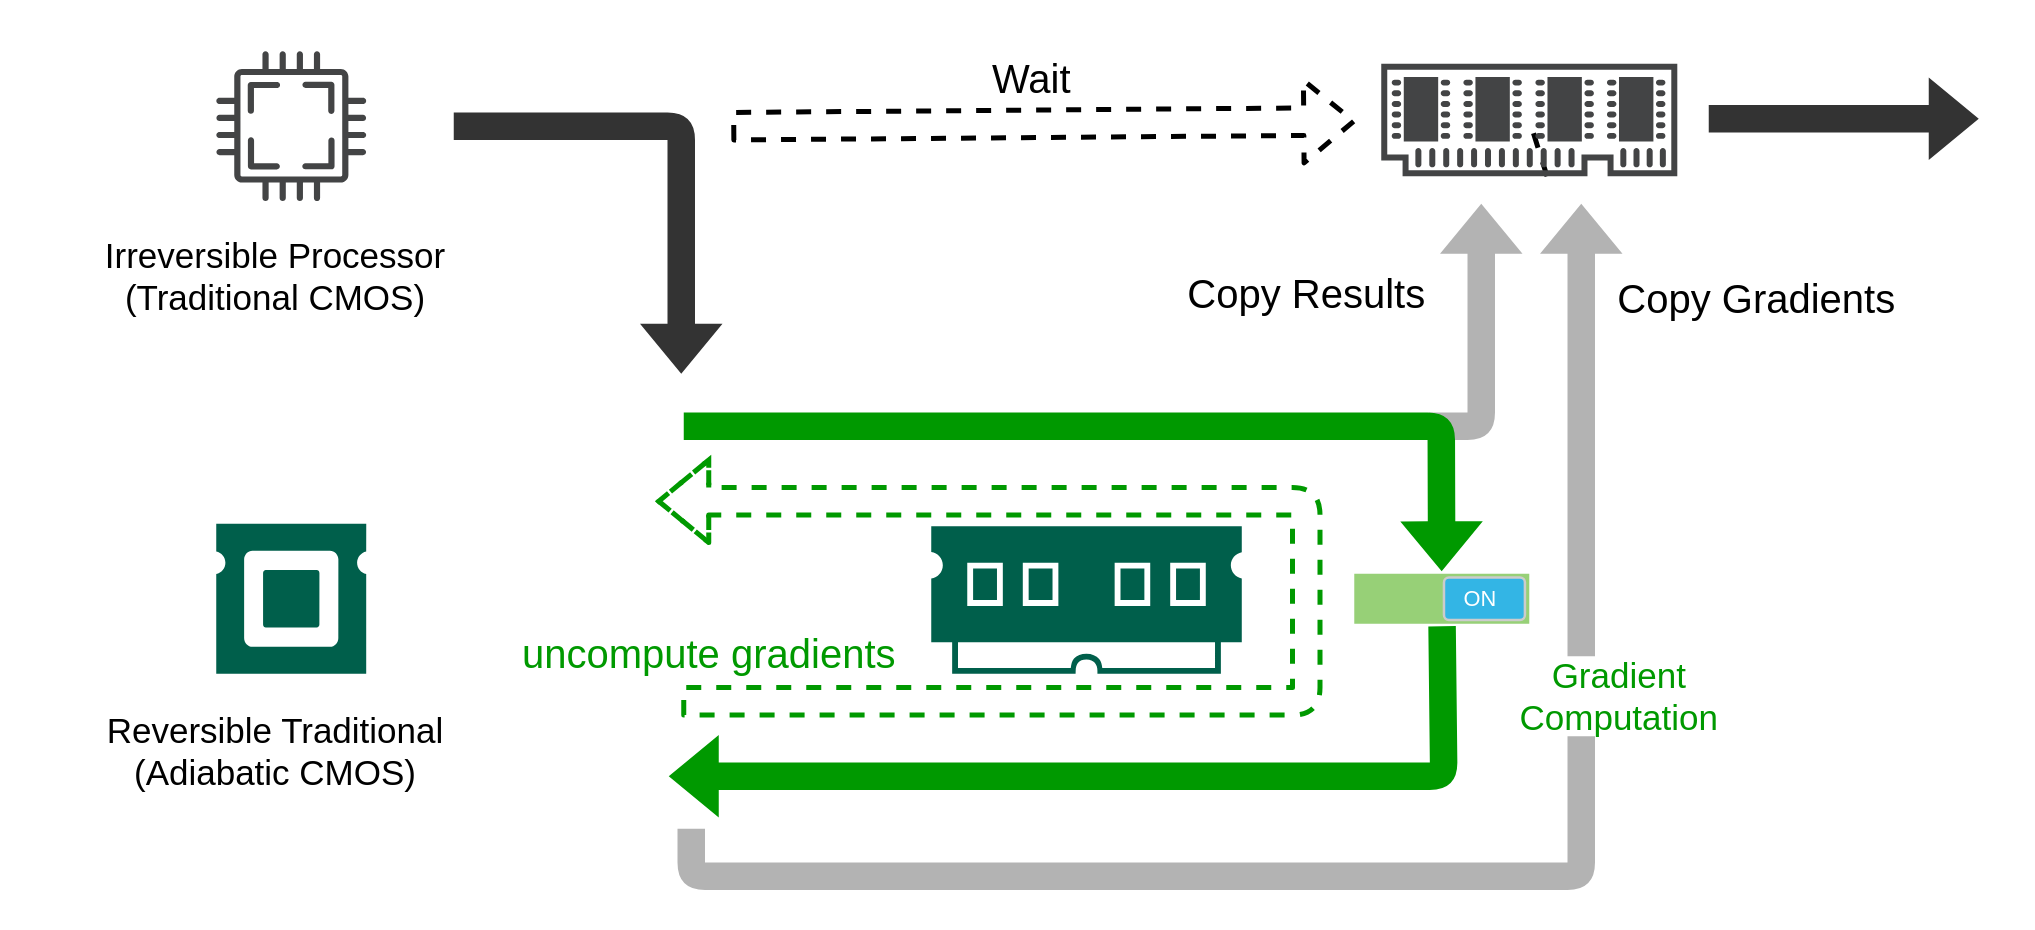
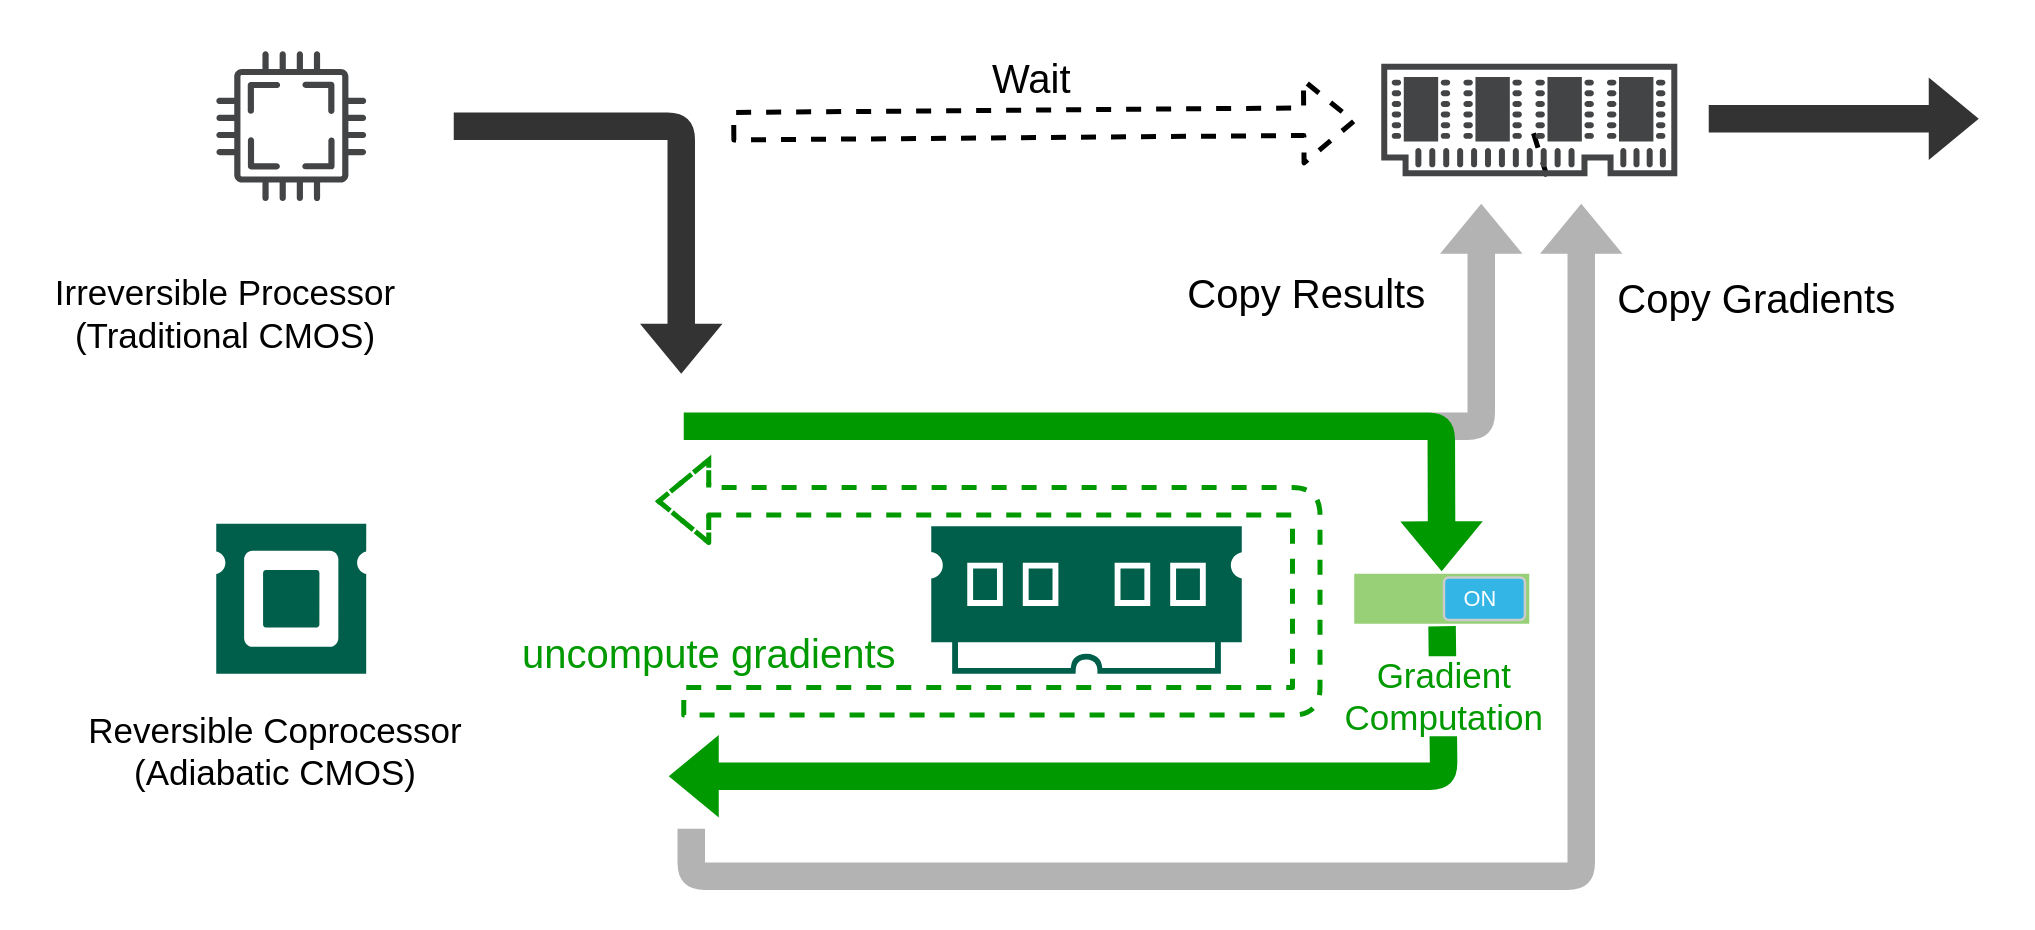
node "Irreversible Processor(Traditional CMOS)": moved (276, 276) -> (226, 314)
node "Gradient Computation": moved (1620, 696) -> (1445, 696)
node "Reversible Traditional(Adiabatic CMOS)": label "Reversible Traditional(Adiabatic CMOS)" -> "Reversible Coprocessor(Adiabatic CMOS)"
